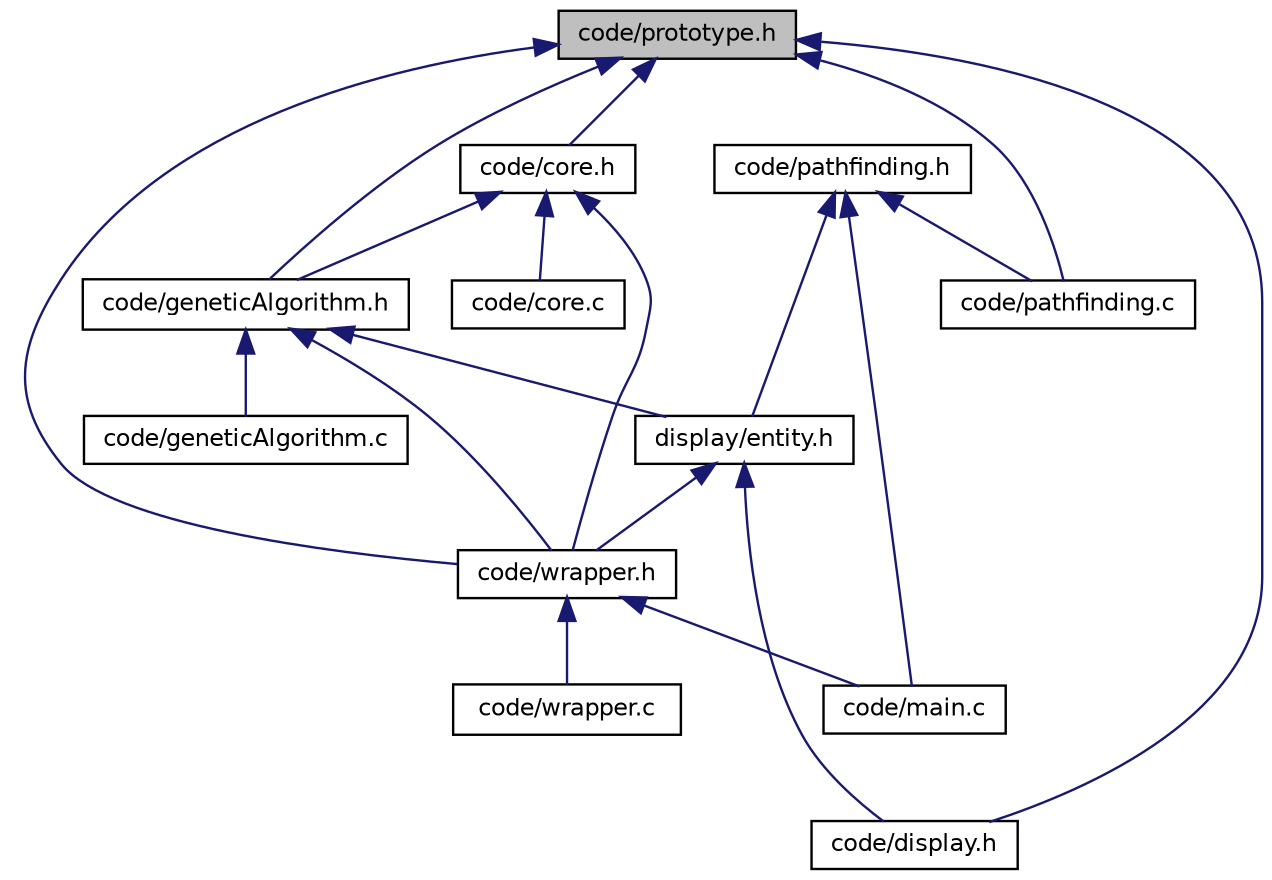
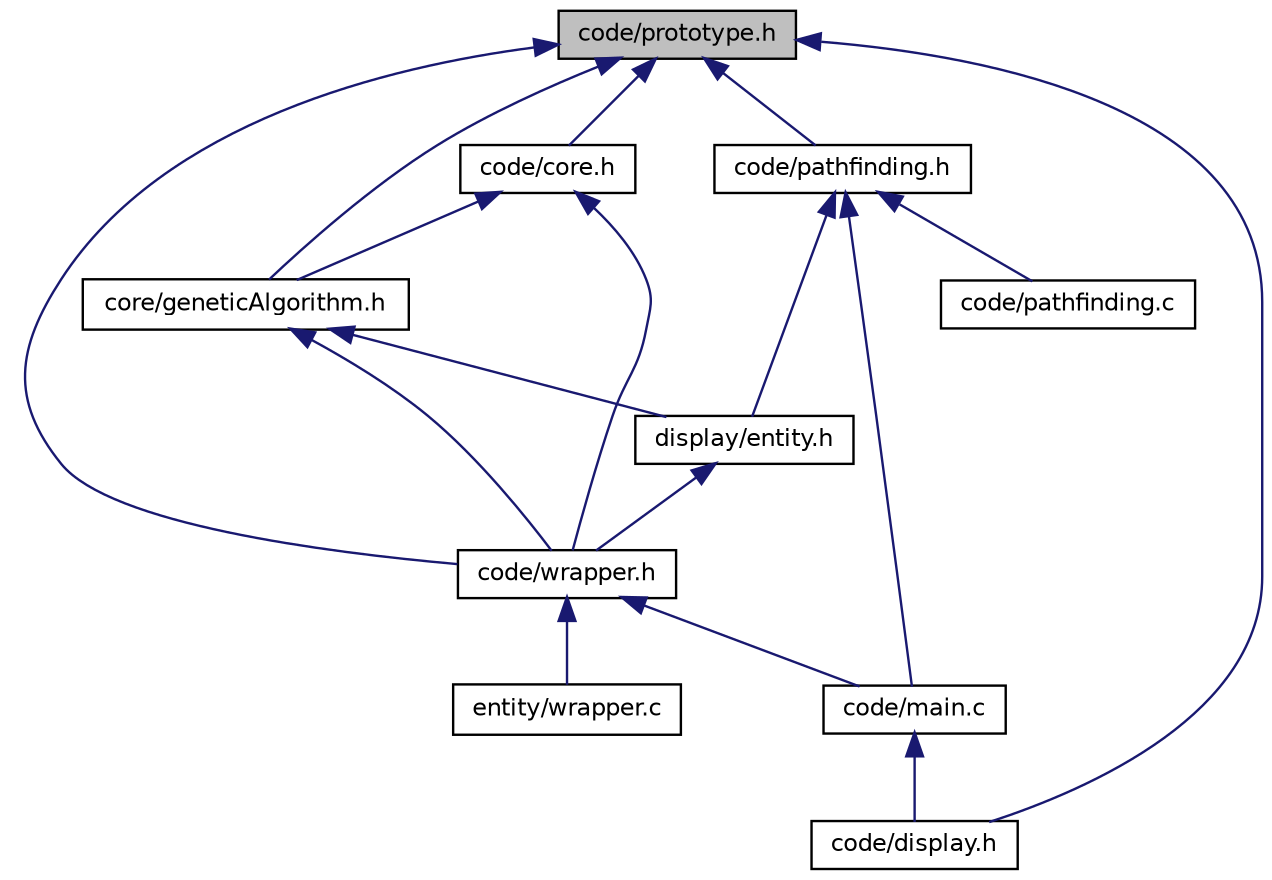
edge "code/pathfinding.c" -> "code/prototype.h": now "code/pathfinding.h" -> "code/prototype.h"
node "code/geneticAlgorithm.h": label "code/geneticAlgorithm.h" -> "core/geneticAlgorithm.h"
node "code/core.c": removed
node "code/geneticAlgorithm.c": removed
edge "code/display.h" -> "display/entity.h": now "code/display.h" -> "code/main.c"
node "code/wrapper.c": label "code/wrapper.c" -> "entity/wrapper.c"
